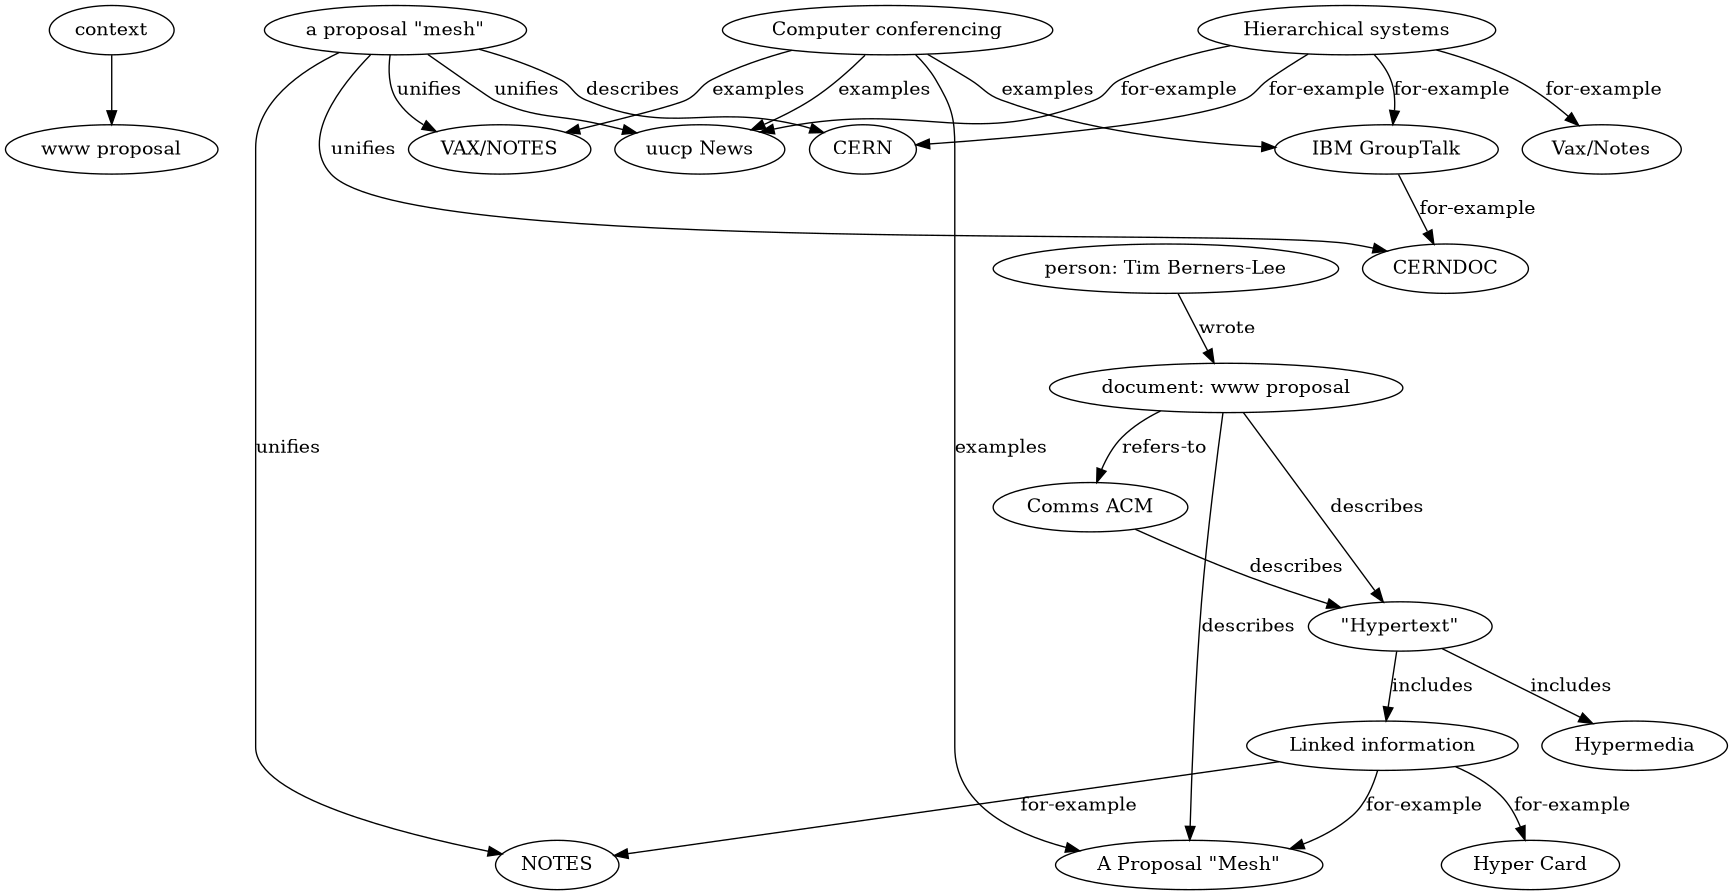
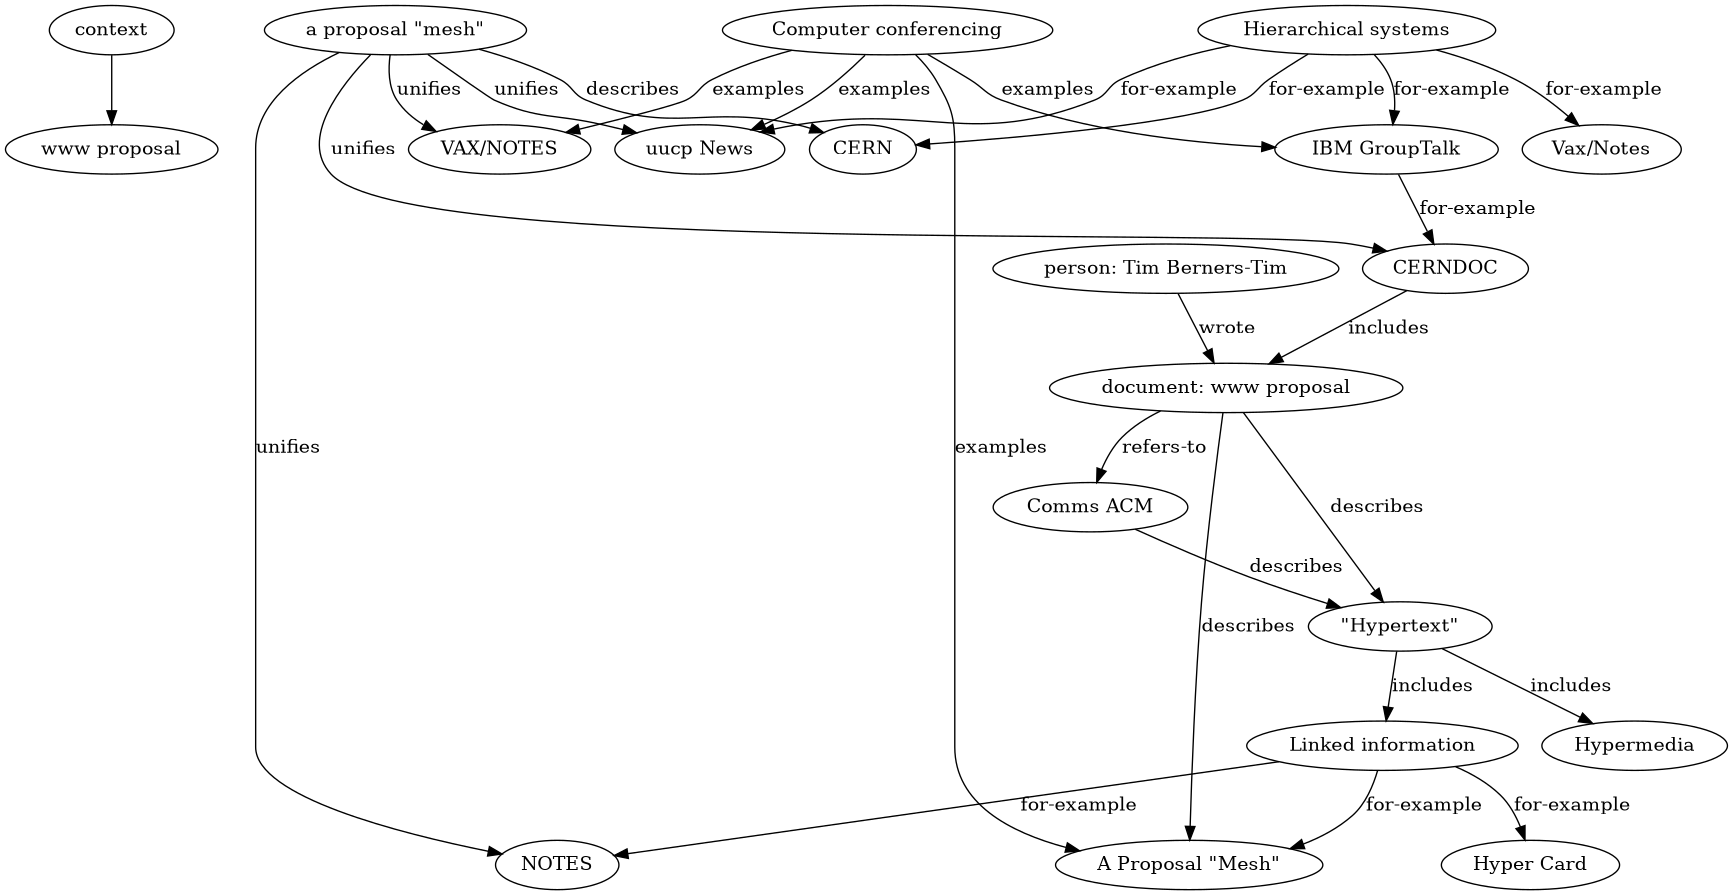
node "person: Tim Berners-Lee": label "person: Tim Berners-Lee" -> "person: Tim Berners-Tim"
edge "CERNDOC" -> "document: www proposal": added, label "includes"
